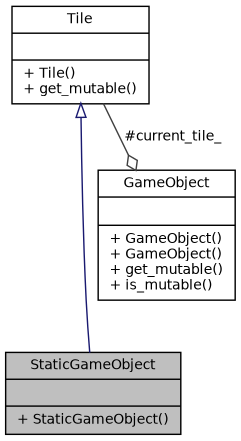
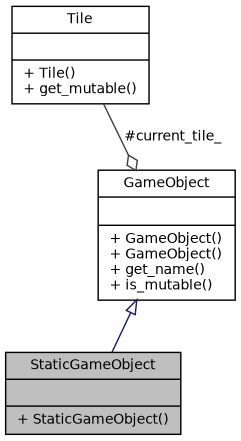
edge "StaticGameObject" -> "Tile": now "StaticGameObject" -> "GameObject"
node "GameObject": text "+ get_mutable()" -> "+ get_name()"
